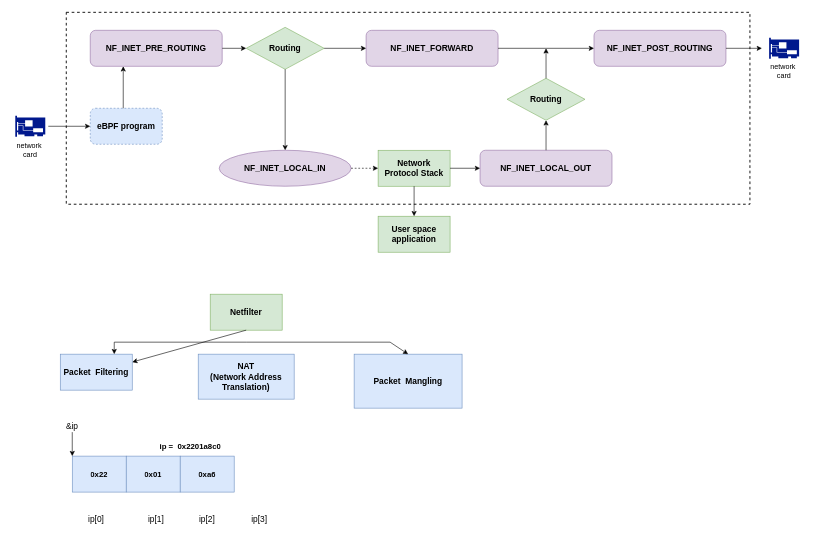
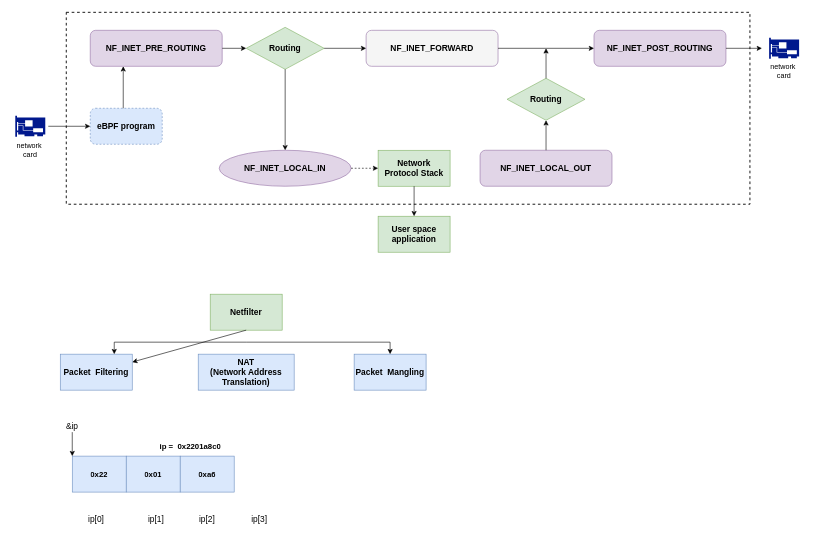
node "NF_INET_FORWARD": fillcolor #e1d5e7 -> #f5f5f5
edge "Network Protocol Stack" -> "NF_INET_LOCAL_OUT": removed
node "NAT (Network Address Translation)": size 96x45 -> 96x36
node "Packet Mangling": size 108x54 -> 72x36
